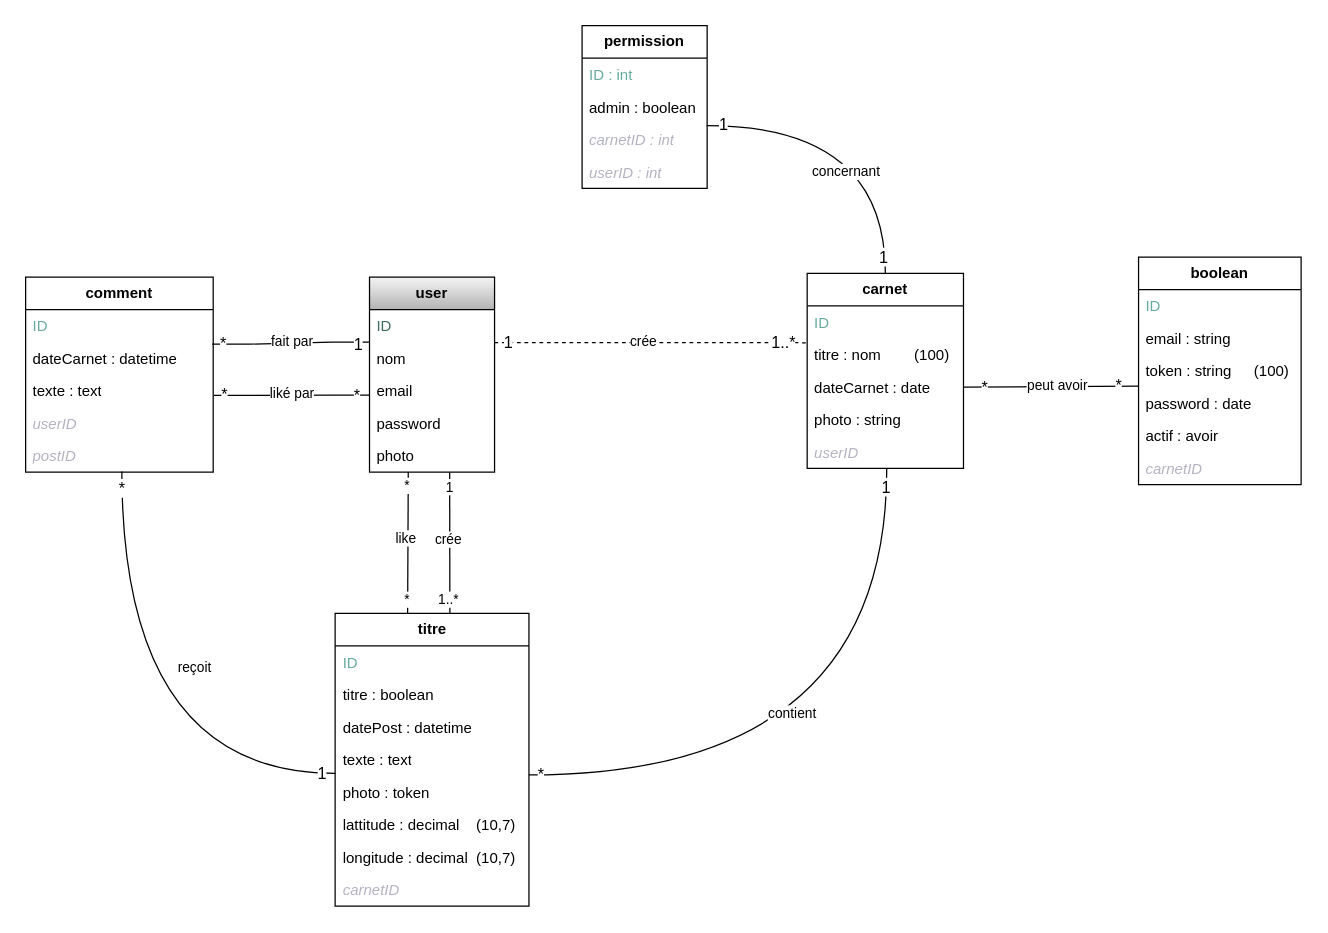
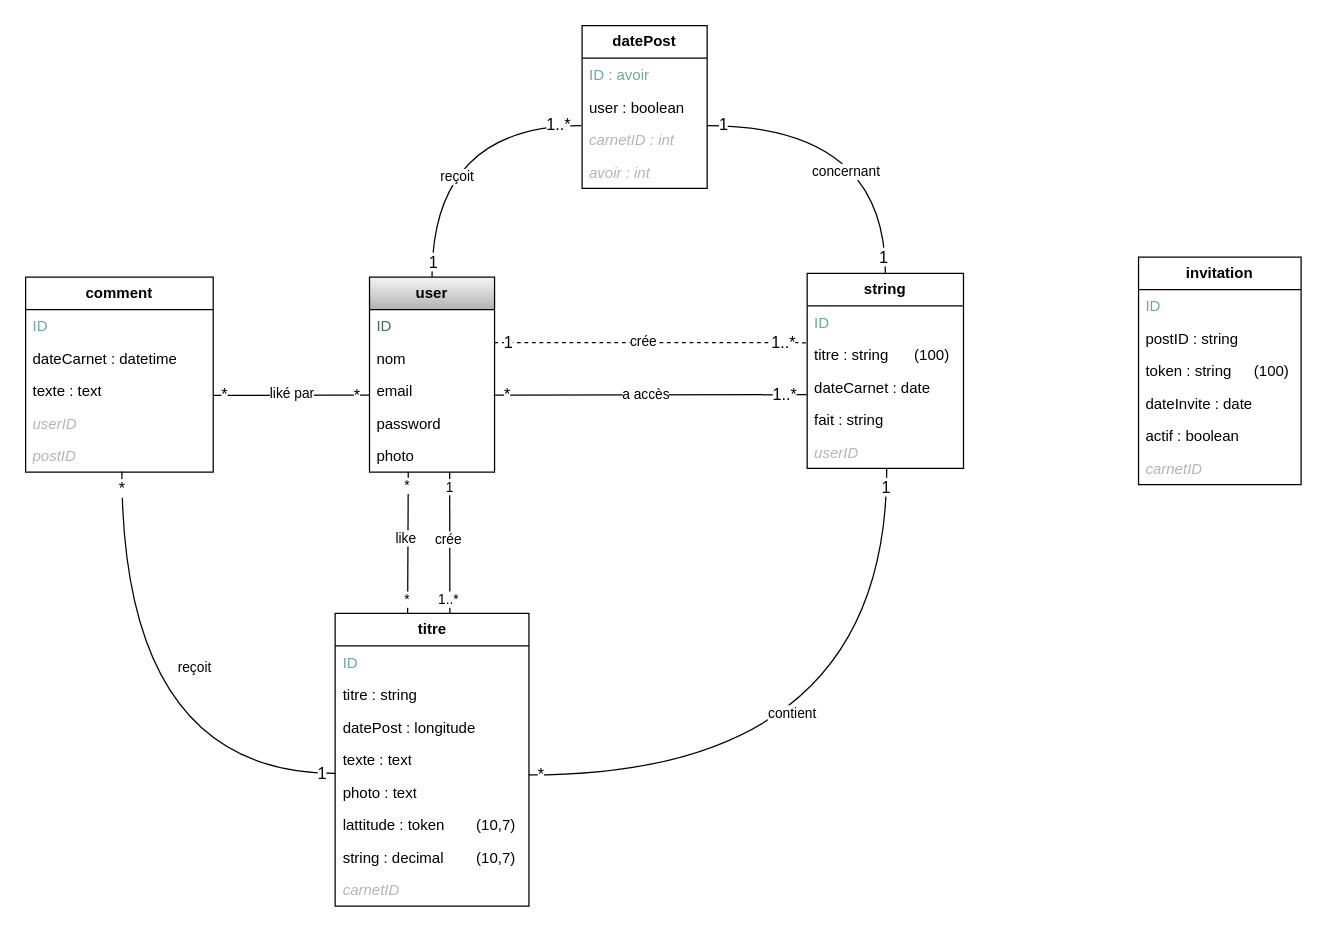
node "permission": label "permission" -> "datePost"
node "ID : int": label "ID : int" -> "ID : avoir"
node "admin : boolean": label "admin : boolean" -> "user : boolean"
edge "carnetID : int" -- "user": added, labels "1..*", "reçoit", "1"
node "userID : int": label "userID : int" -> "avoir : int"
node "boolean": label "boolean" -> "invitation"
node "carnet": label "carnet" -> "string"
node "email : string": label "email : string" -> "postID : string"
edge "dateCarnet : datetime" -- "nom": removed, labels "*", "fait par", "1"
node "titre : nom (100)": label "titre : nom (100)" -> "titre : string (100)"
edge "token : string (100)" -- "dateCarnet : date": removed, labels "*", "peut avoir", "*"
edge "dateCarnet : date" -- "email": added, labels "1..*", "a accès", "*"
node "password : date": label "password : date" -> "dateInvite : date"
node "photo : string": label "photo : string" -> "fait : string"
node "actif : avoir": label "actif : avoir" -> "actif : boolean"
node "titre : boolean": label "titre : boolean" -> "titre : string"
node "datePost : datetime": label "datePost : datetime" -> "datePost : longitude"
node "photo : token": label "photo : token" -> "photo : text"
node "lattitude : decimal (10,7)": label "lattitude : decimal (10,7)" -> "lattitude : token (10,7)"
node "longitude : decimal (10,7)": label "longitude : decimal (10,7)" -> "string : decimal (10,7)"
